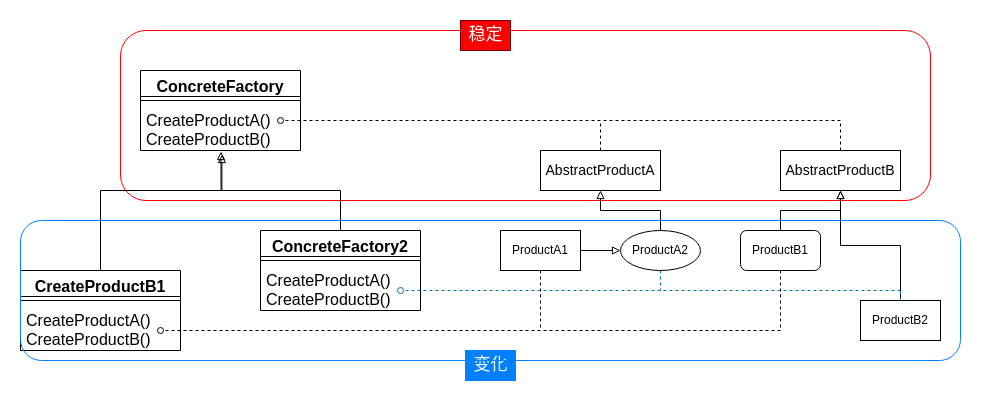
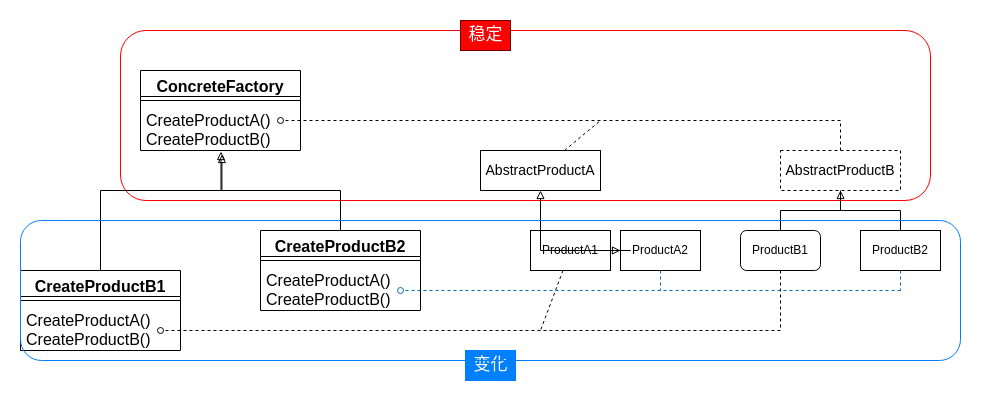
node "AbstractProductA": moved (601, 171) -> (541, 171)
node "AbstractProductB": style solid -> dashed
edge "ProductB1" -> "AbstractProductB": arrowhead block -> none
node "ConcreteFactory2": label "ConcreteFactory2" -> "CreateProductB2"
node "ProductA1": moved (541, 251) -> (571, 251)
node "ProductA2": shape ellipse -> rectangle
node "ProductB2": moved (901, 321) -> (901, 251)
